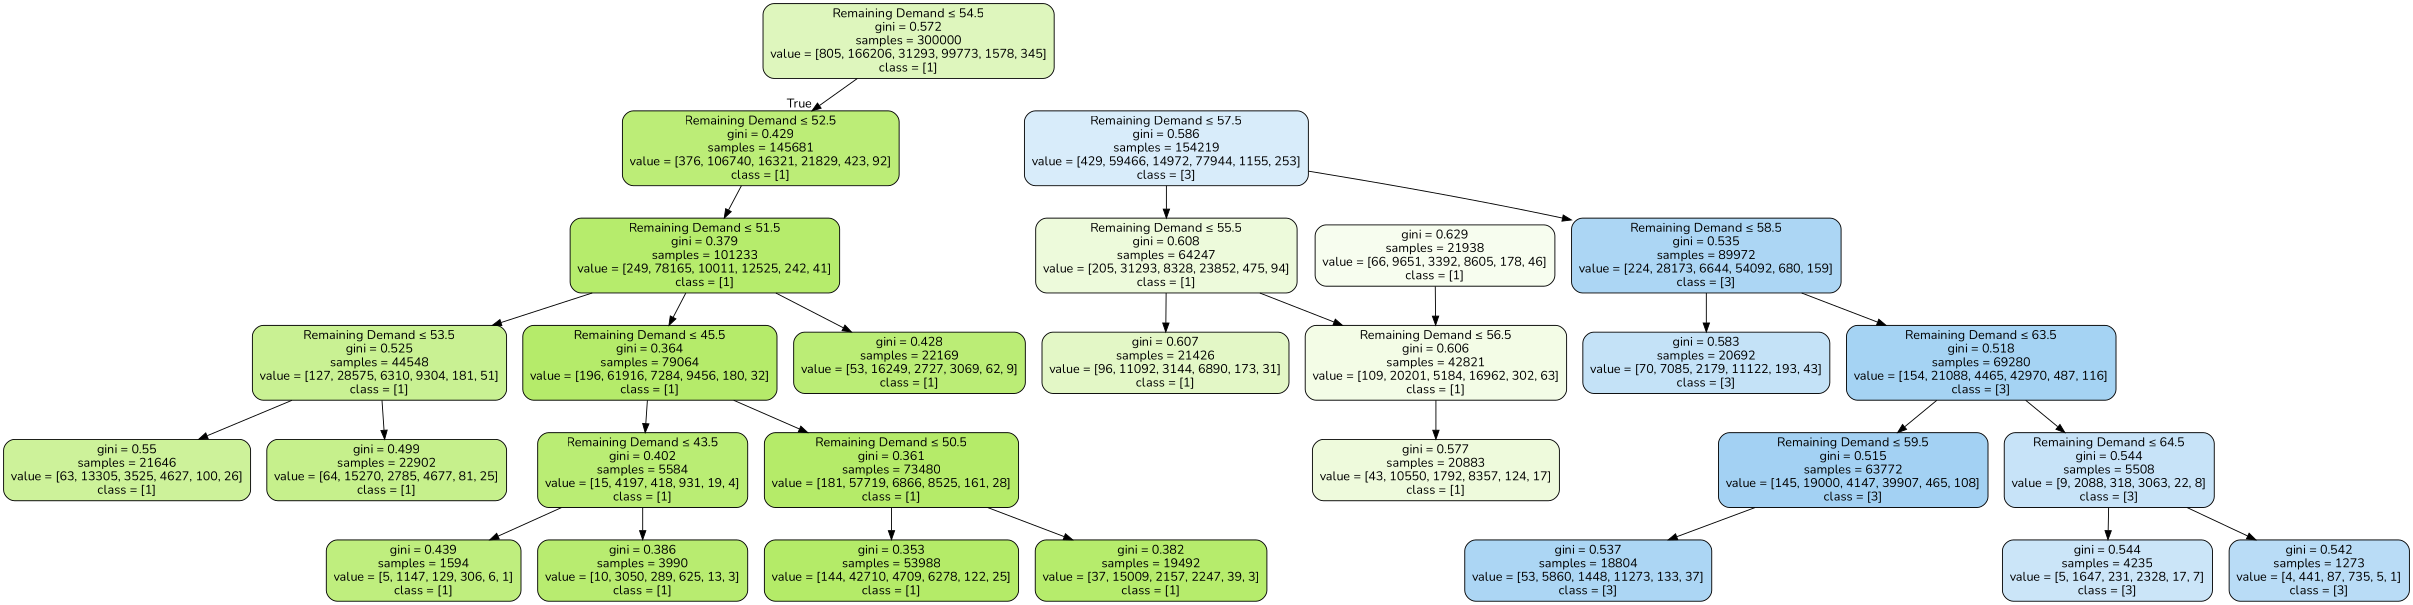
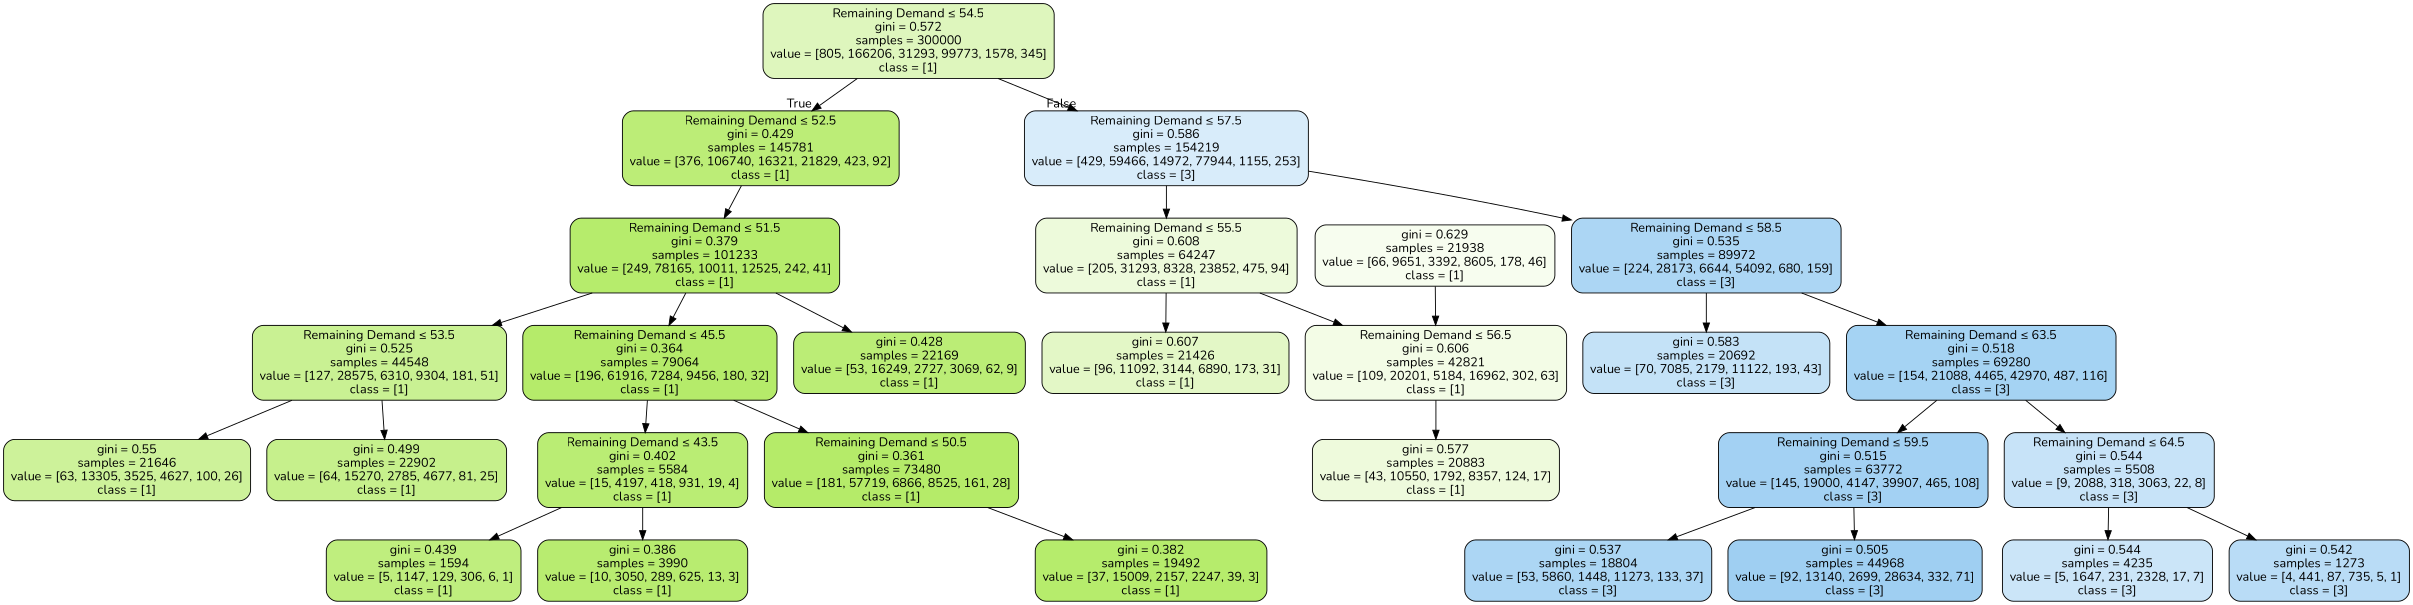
edge "Remaining Demand ≤ 54.5" -> "Remaining Demand ≤ 57.5": added
node "Remaining Demand ≤ 52.5": text "samples = 145681" -> "samples = 145781"
node "gini = 0.353": removed
node "gini = 0.505": added
